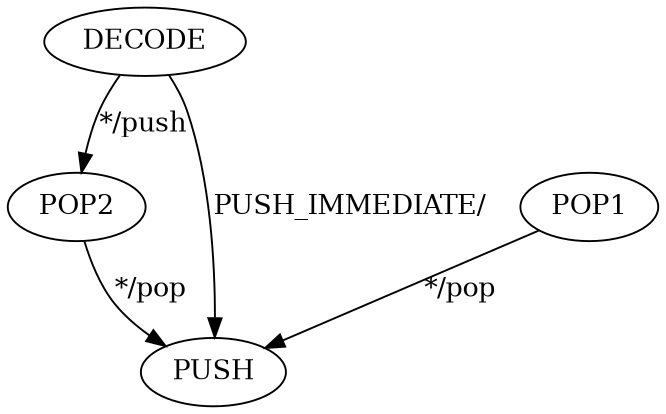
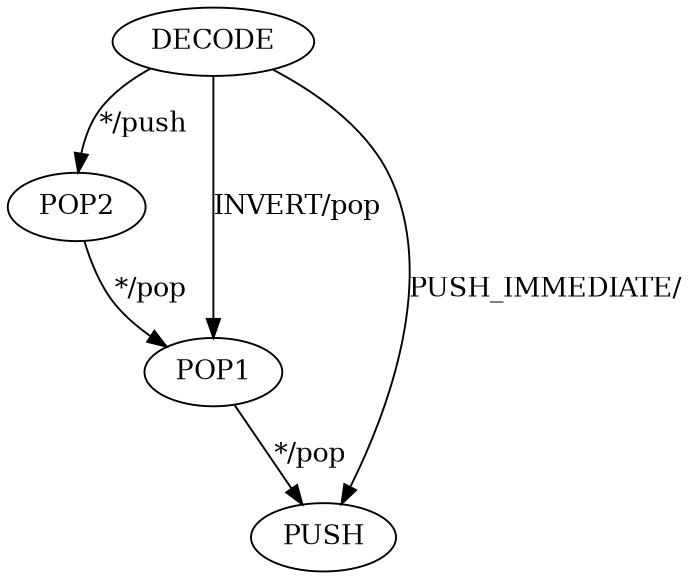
edge "DECODE" -> "POP1": added, label "INVERT/pop"
edge "POP2" -> "PUSH": now "POP2" -> "POP1"
